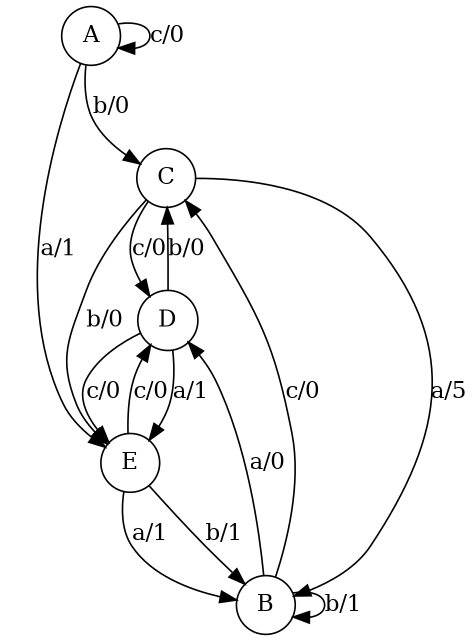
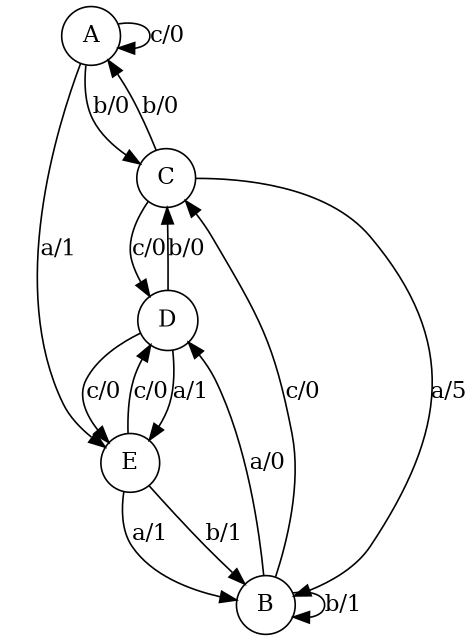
edge "C" -> "E": now "C" -> "A"
